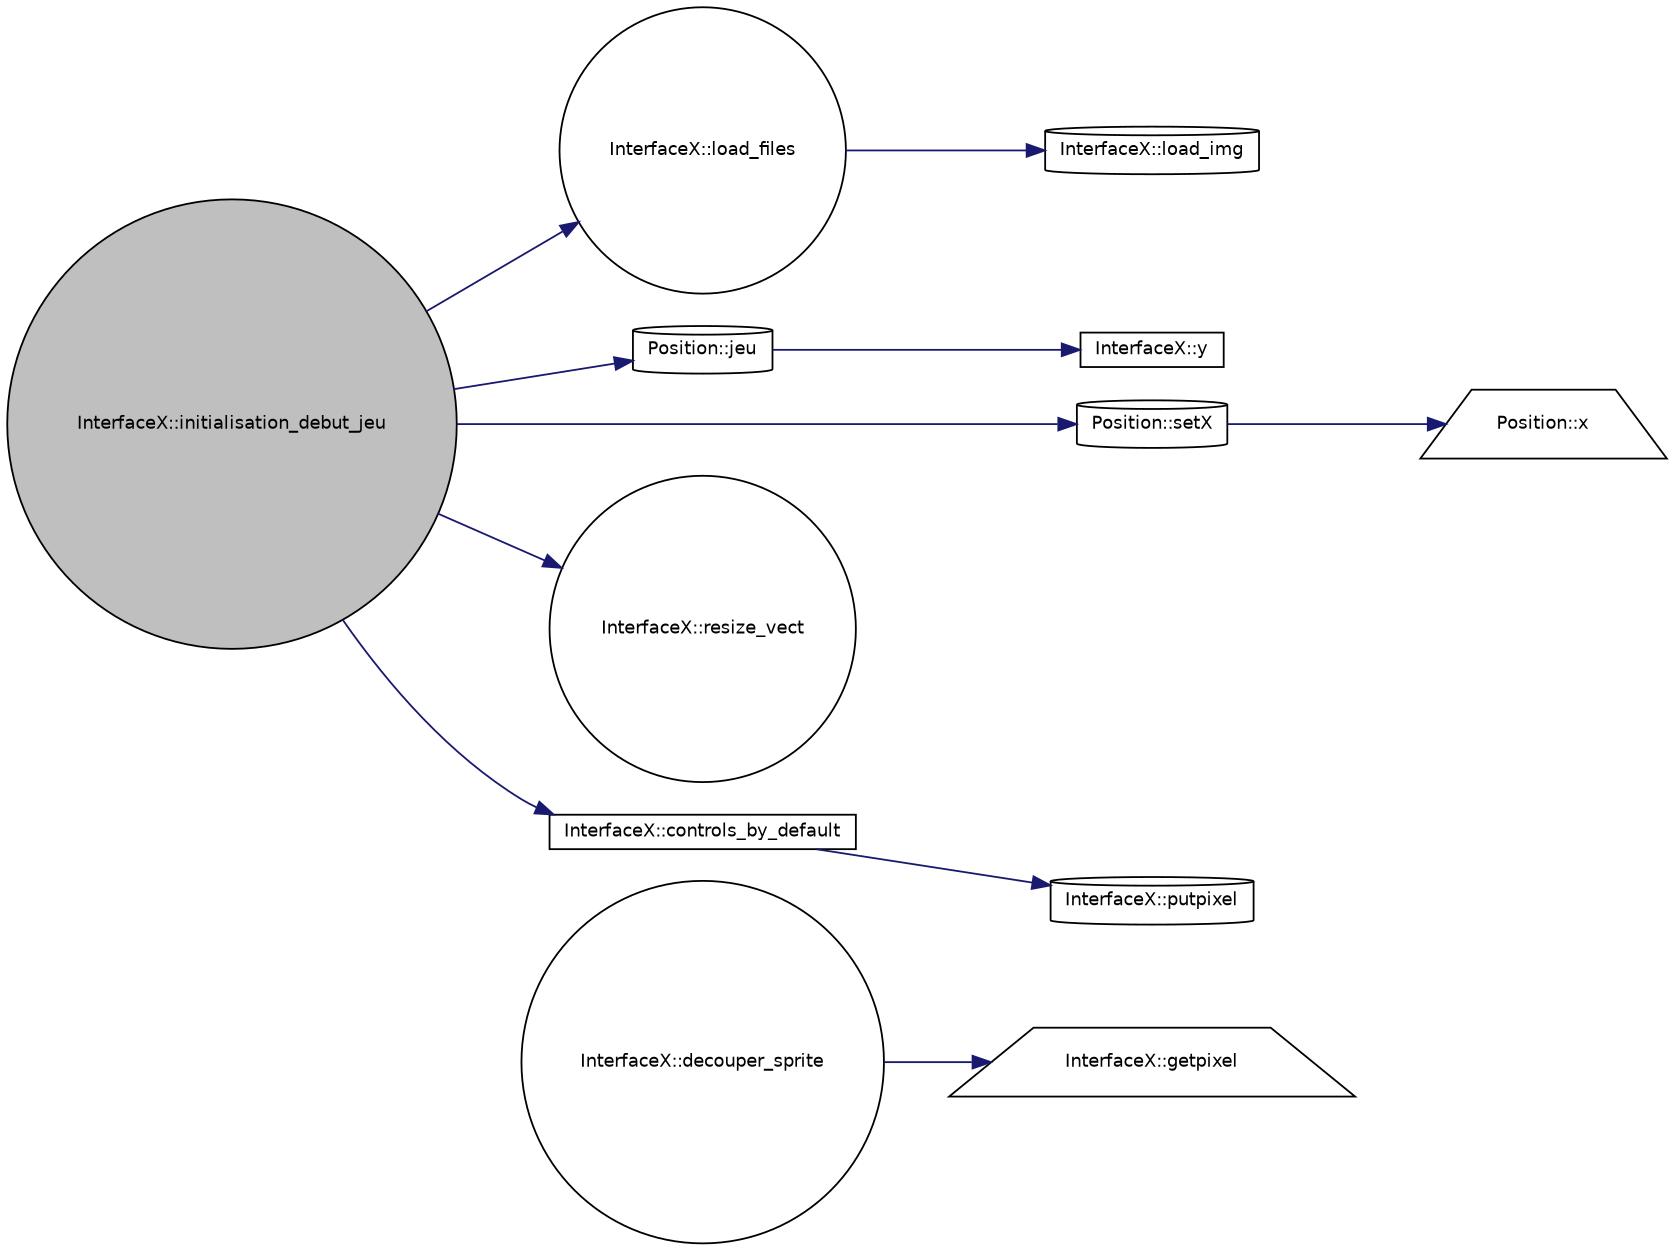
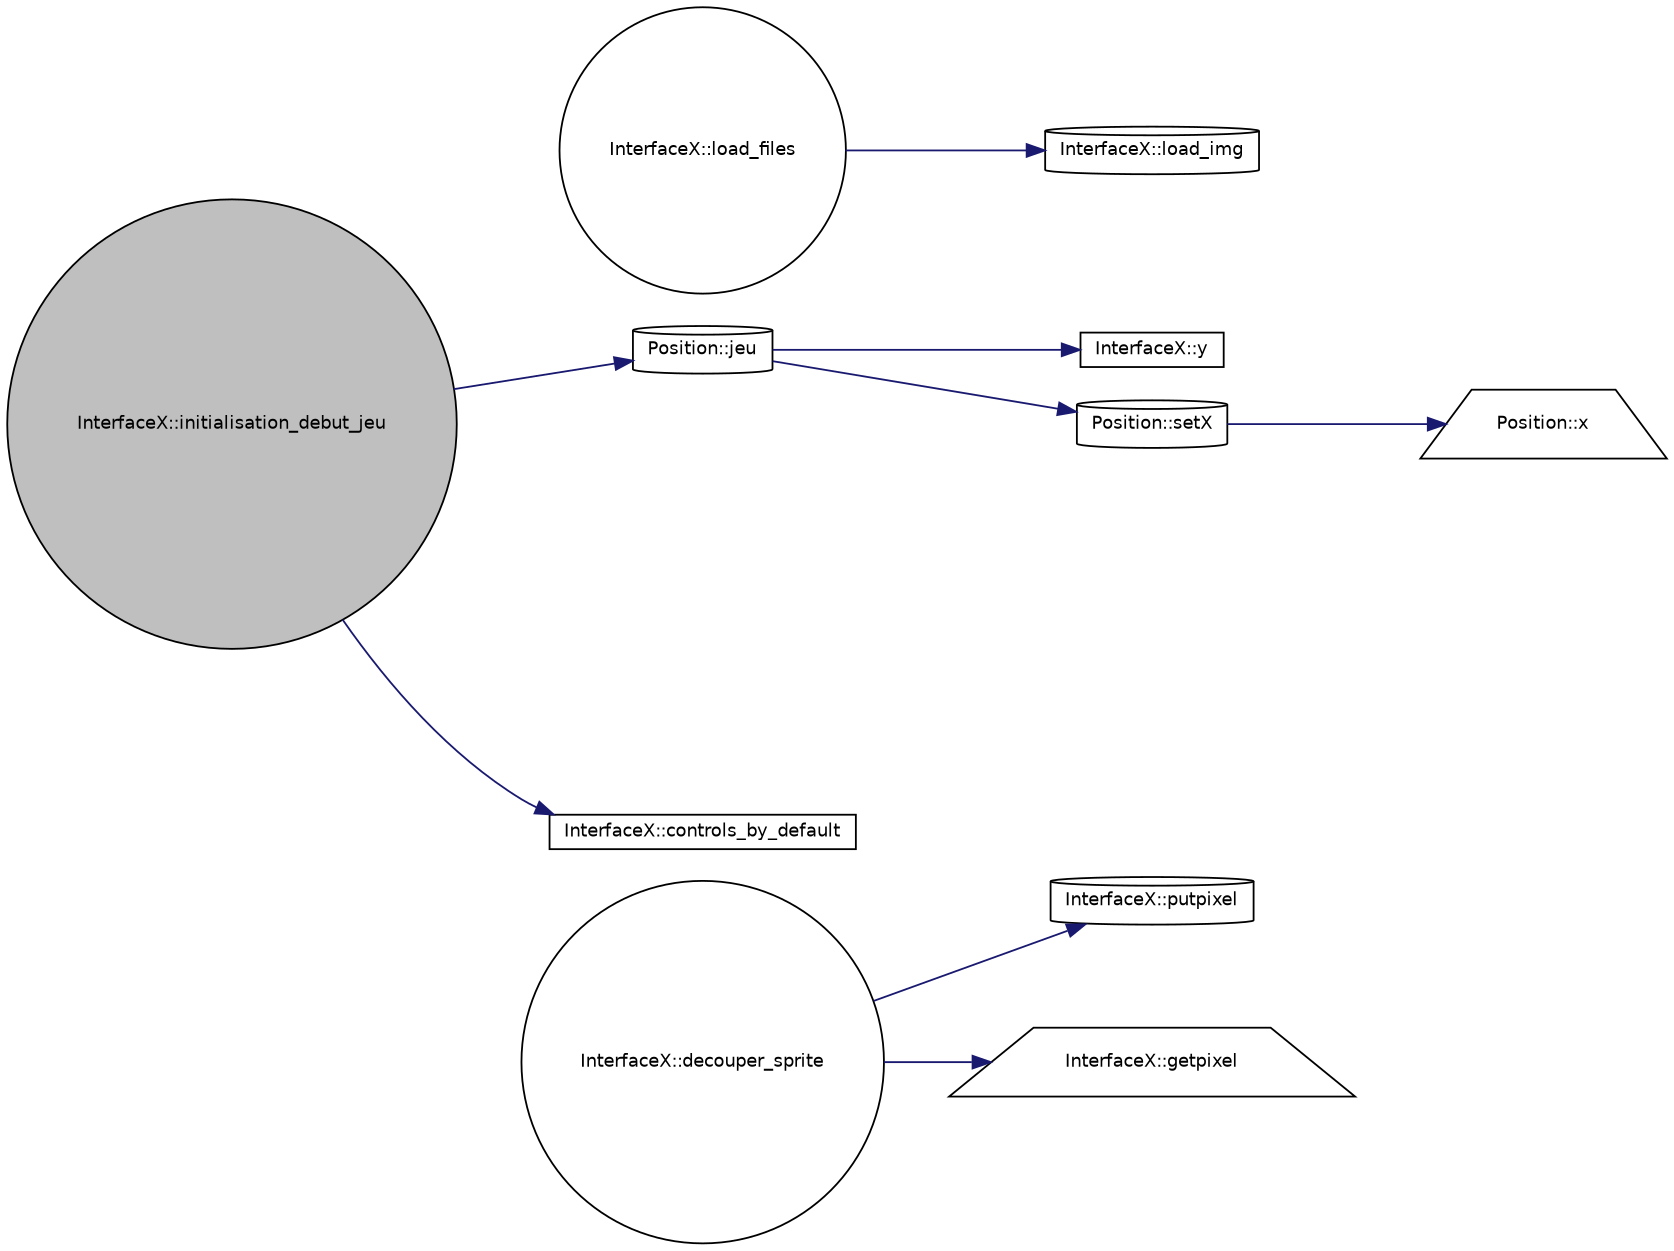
edge "InterfaceX::initialisation_debut_jeu" -> "InterfaceX::load_files": removed
edge "InterfaceX::initialisation_debut_jeu" -> "Position::setX": now "Position::jeu" -> "Position::setX"
node "InterfaceX::resize_vect": removed
edge "InterfaceX::controls_by_default" -> "InterfaceX::putpixel": now "InterfaceX::decouper_sprite" -> "InterfaceX::putpixel"
